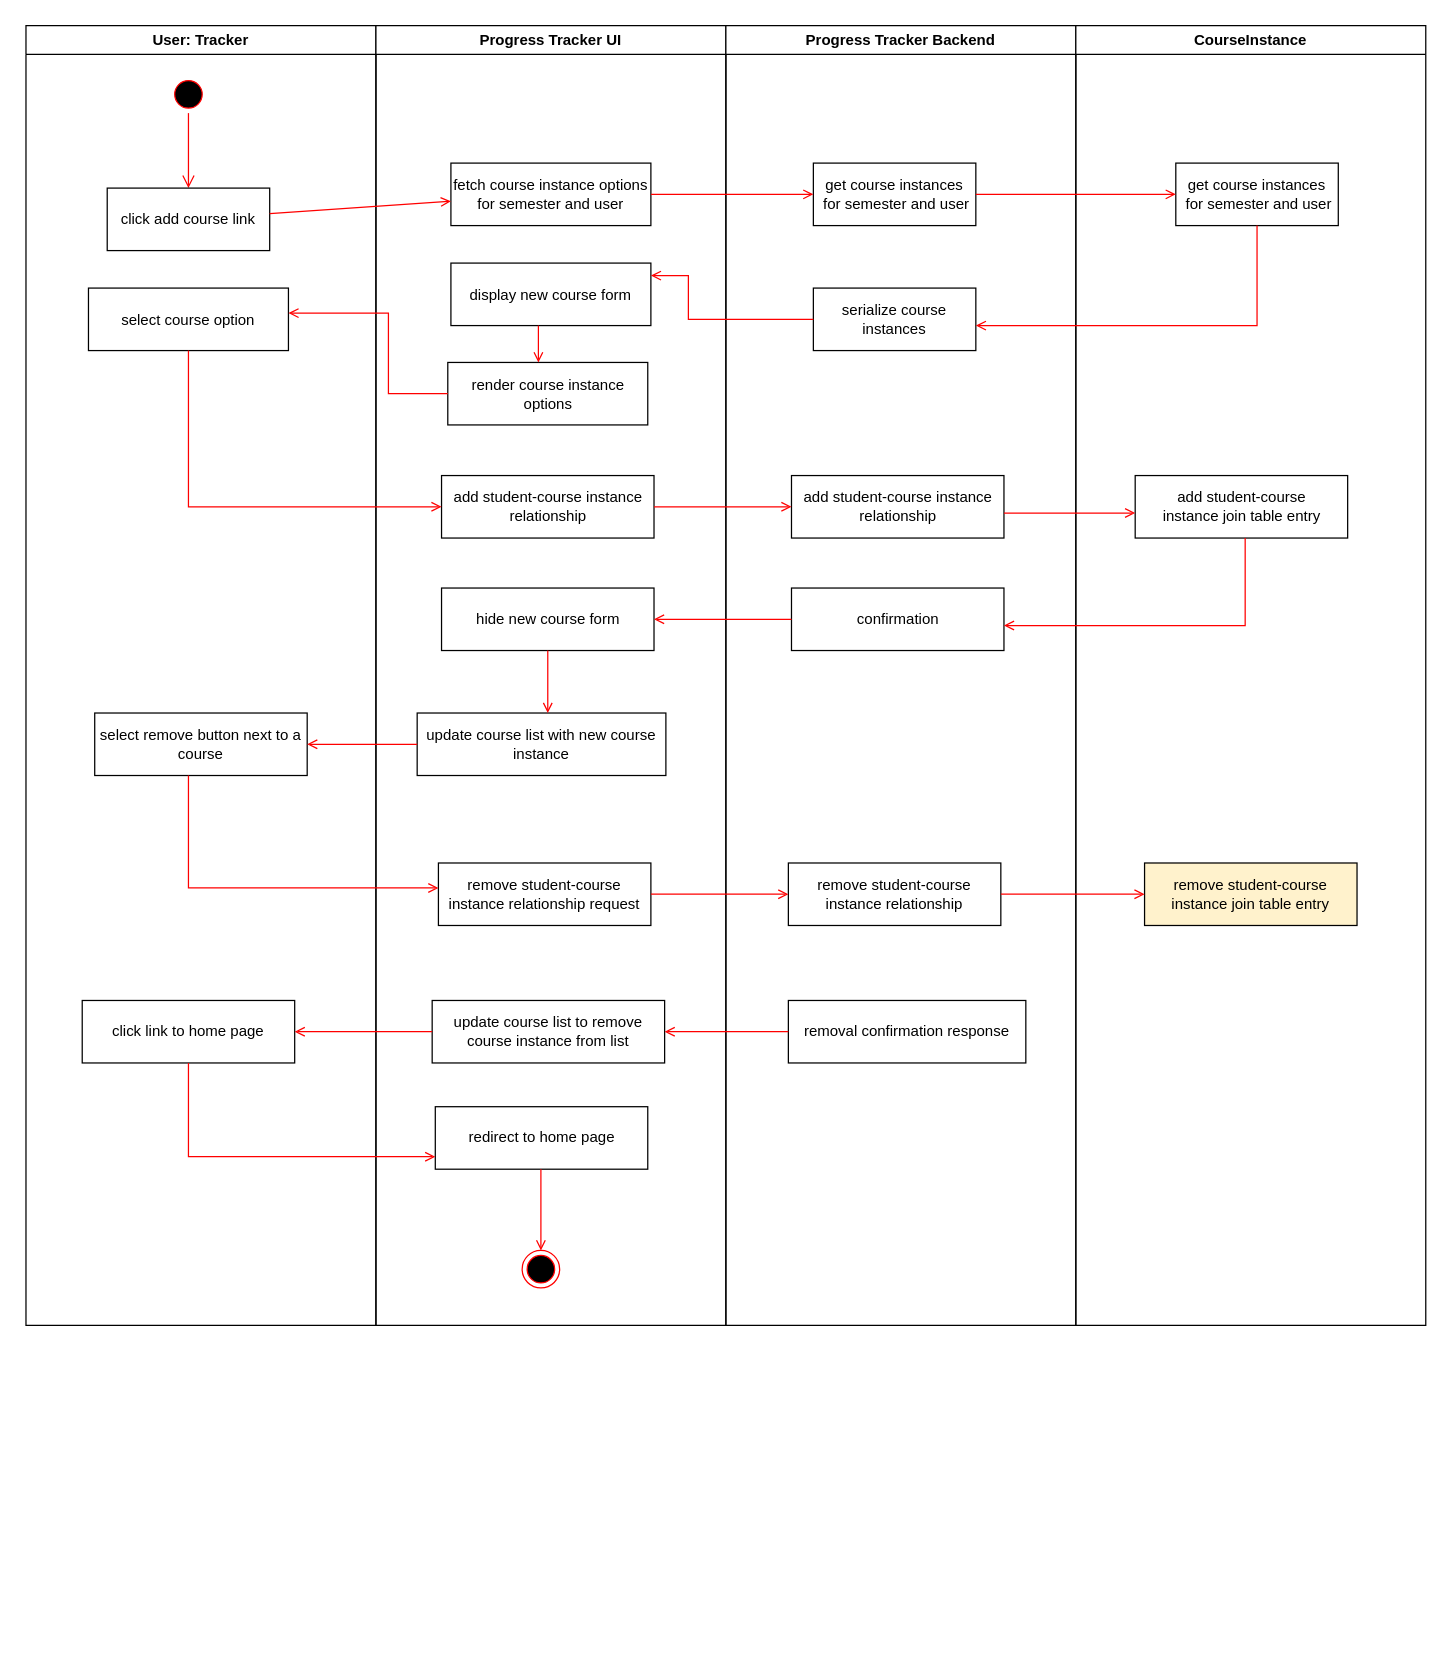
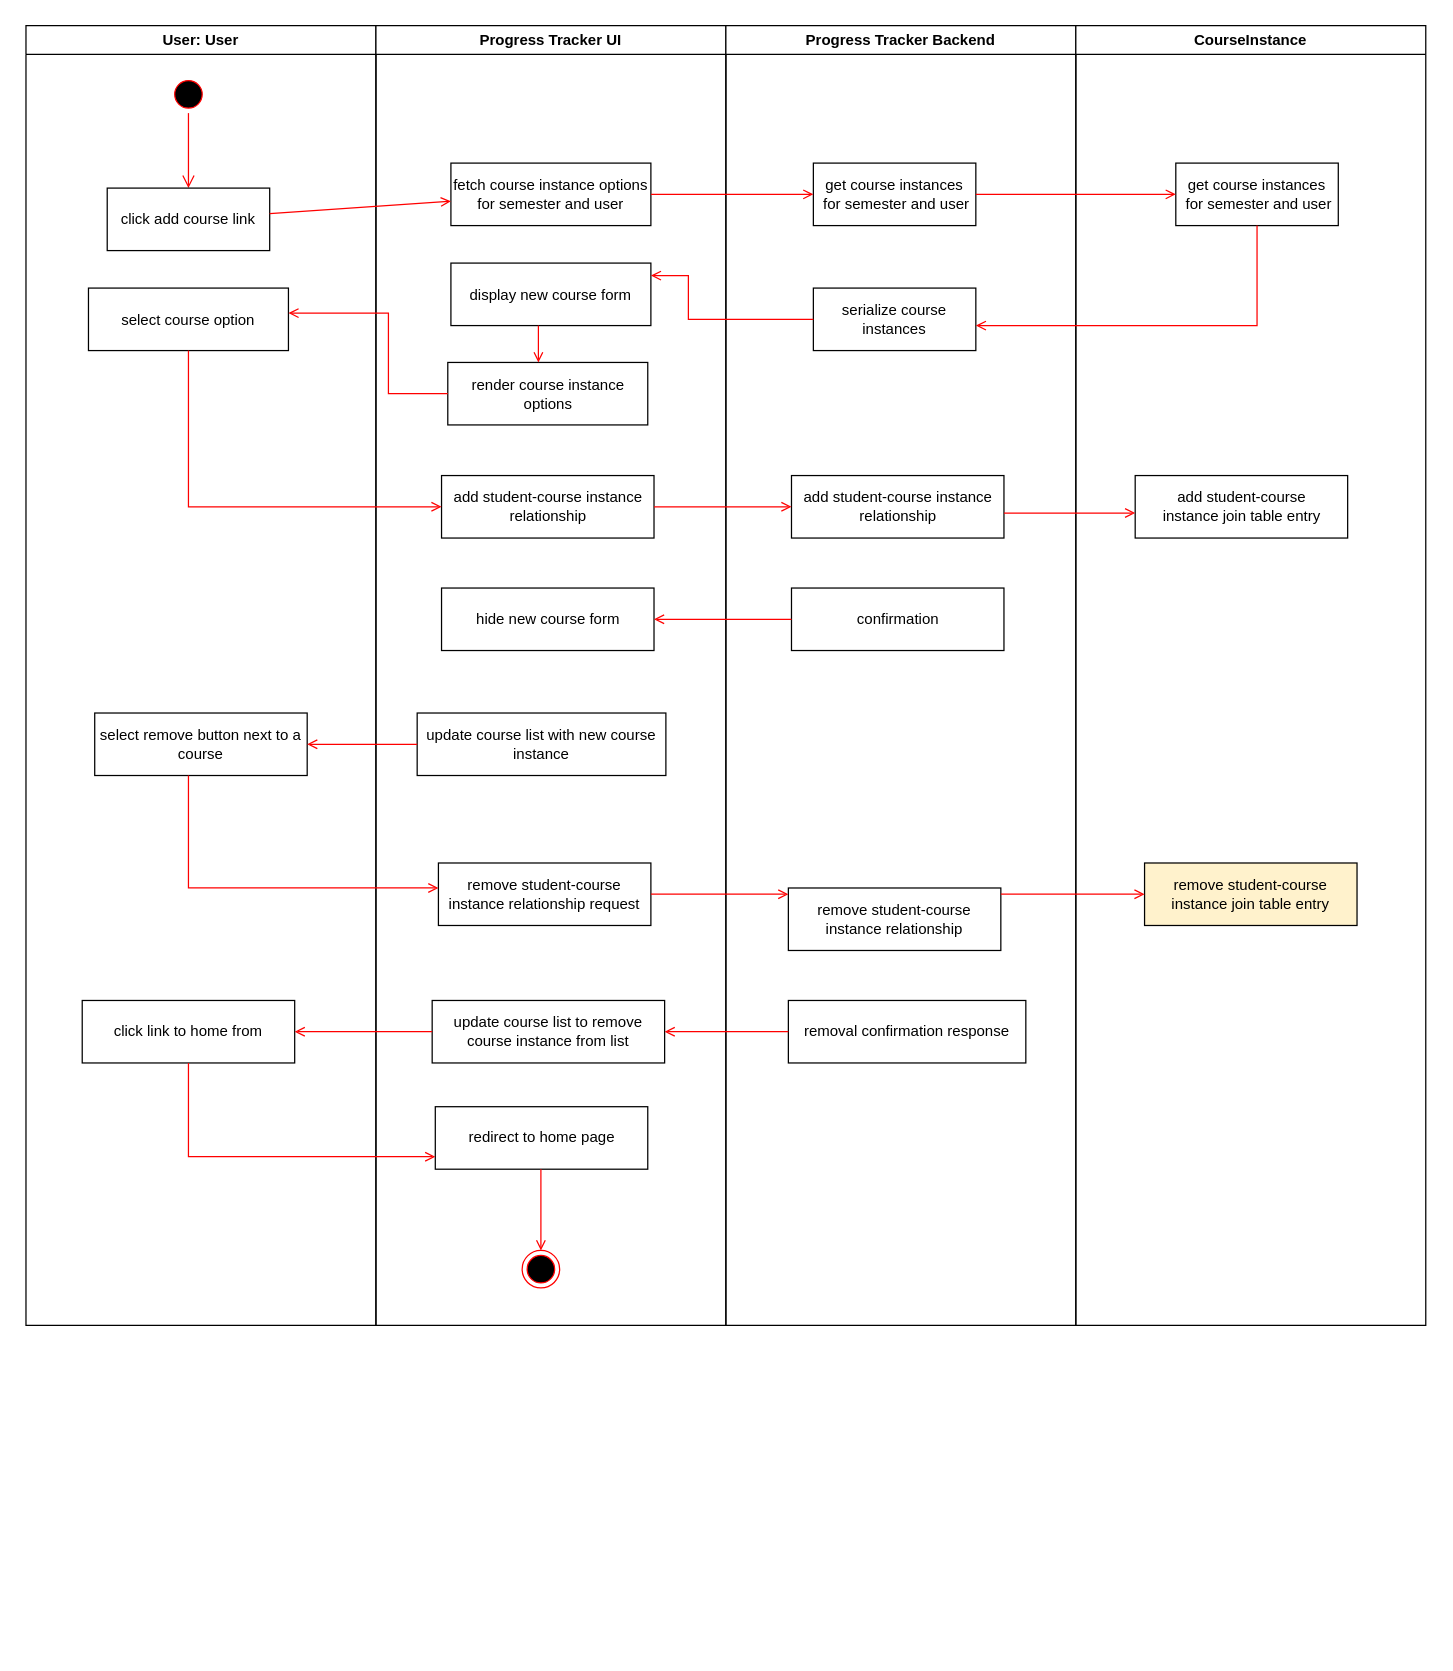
node "User: Tracker": label "User: Tracker" -> "User: User"
edge "add student-course instance join table entry" -> "confirmation": removed
edge "hide new course form" -> "update course list with new course instance": removed
node "remove student-course instance relationship": moved (894, 894) -> (894, 919)
node "click link to home page": label "click link to home page" -> "click link to home from"
